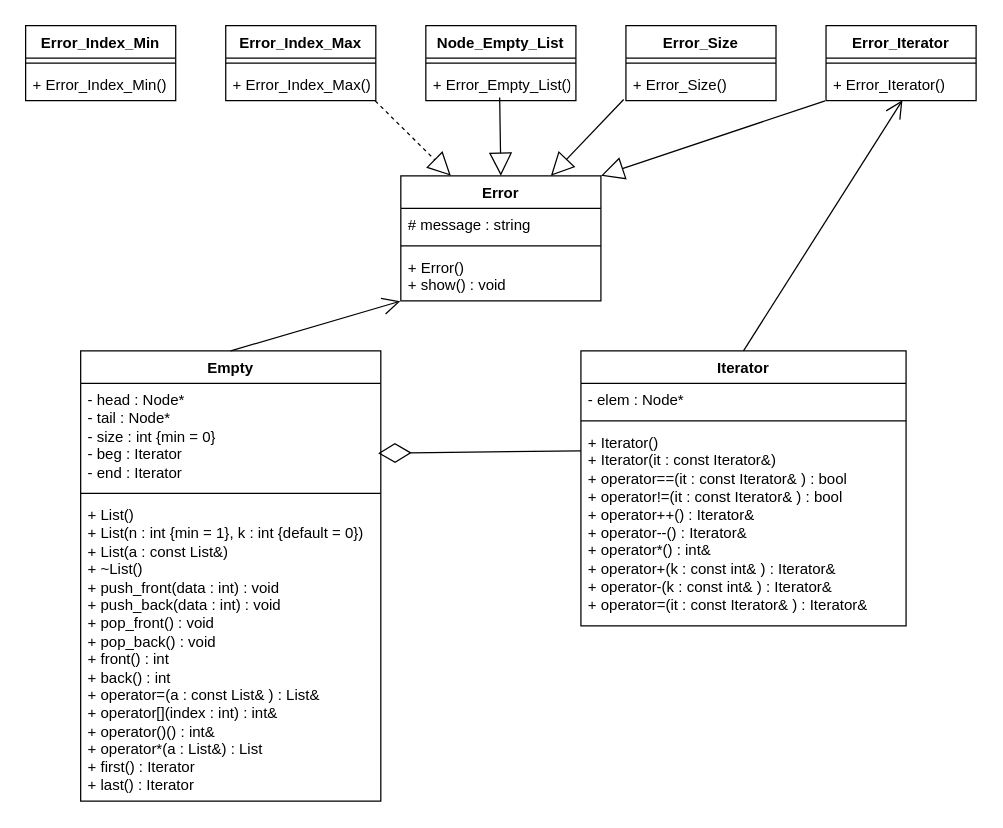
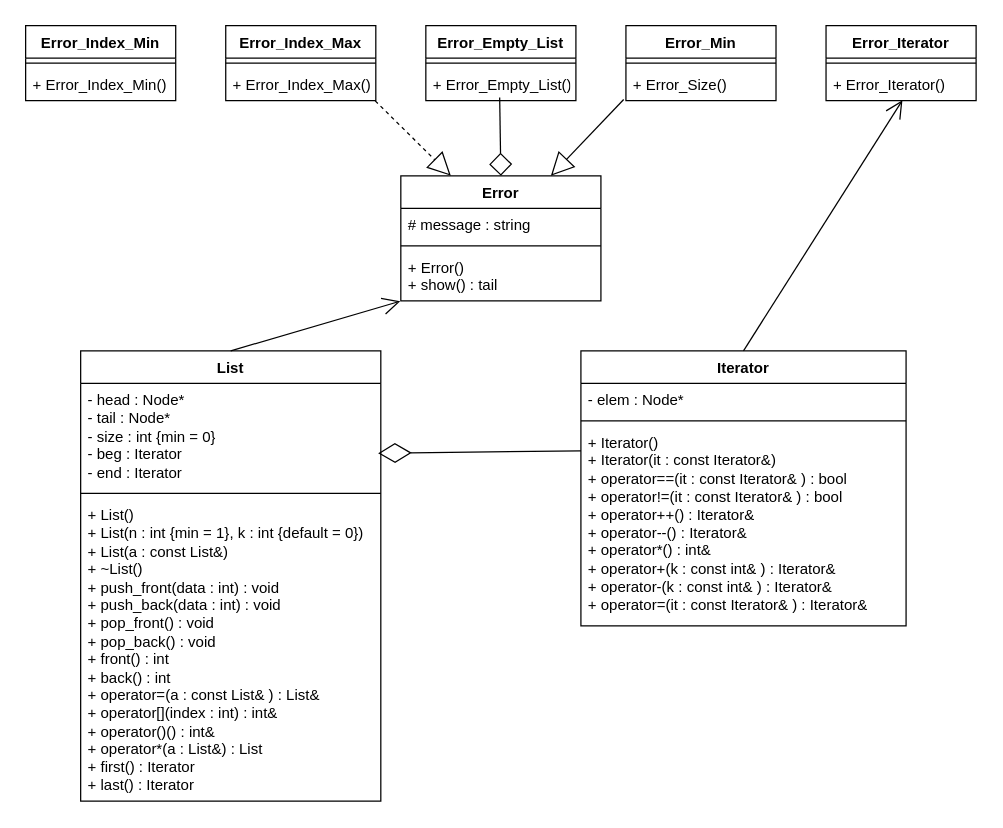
node "Node_Empty_List": label "Node_Empty_List" -> "Error_Empty_List"
node "Error_Size": label "Error_Size" -> "Error_Min"
edge "+ Error_Iterator()" -> "Error": removed
edge "+ Error_Empty_List()" -> "Error": arrowhead block -> diamond
node "+ Error() + show() : void": label "+ Error() + show() : void" -> "+ Error() + show() : tail"
node "Empty": label "Empty" -> "List"
